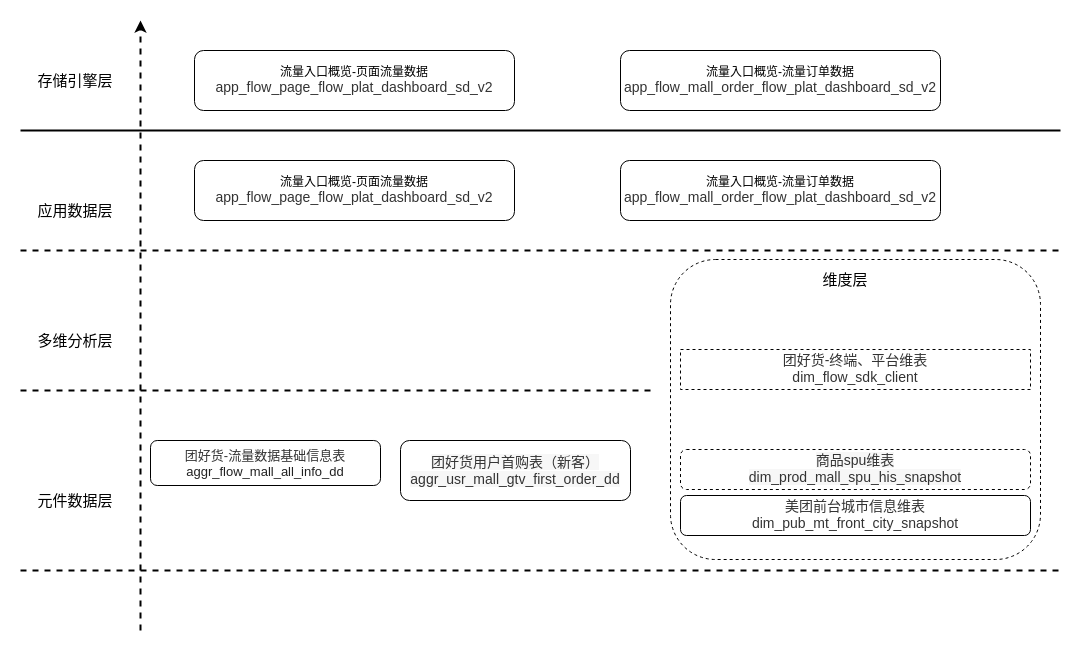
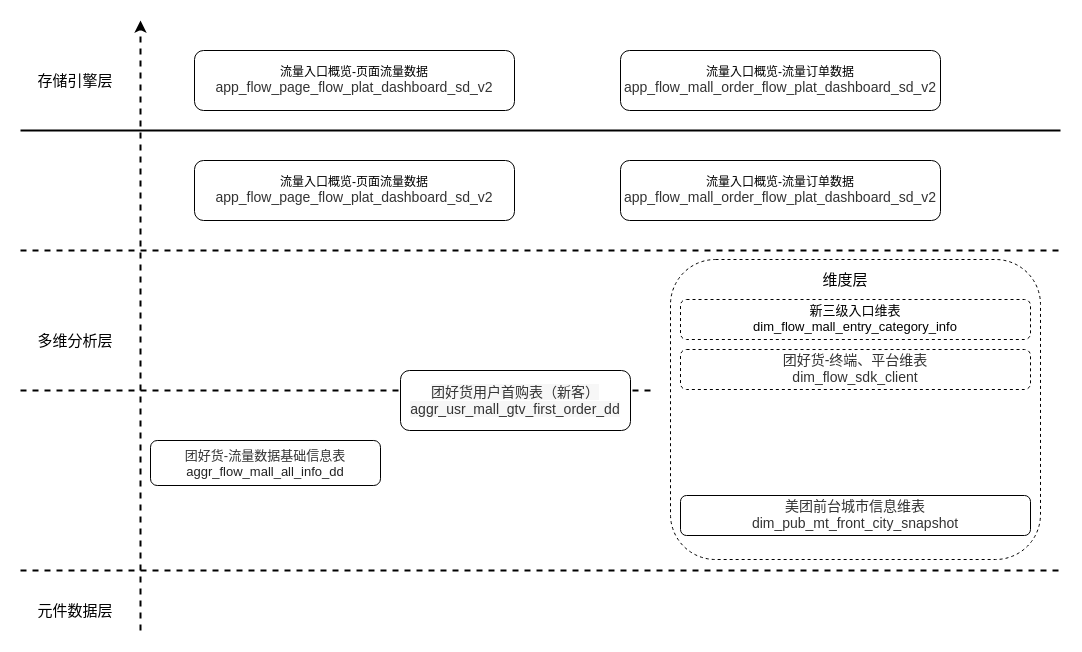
node "应用数据层": removed
node "新三级入口维表 dim_flow_mall_entry_category_info": added
node "团好货-终端、平台维表 dim_flow_sdk_client": shape rectangle -> rounded rectangle
node "商品spu维表 dim_prod_mall_spu_his_snapshot": removed
node "团好货用户首购表（新客） aggr_usr_mall_gtv_first_order_dd": moved (516, 471) -> (516, 401)
node "元件数据层": moved (76, 501) -> (76, 611)
